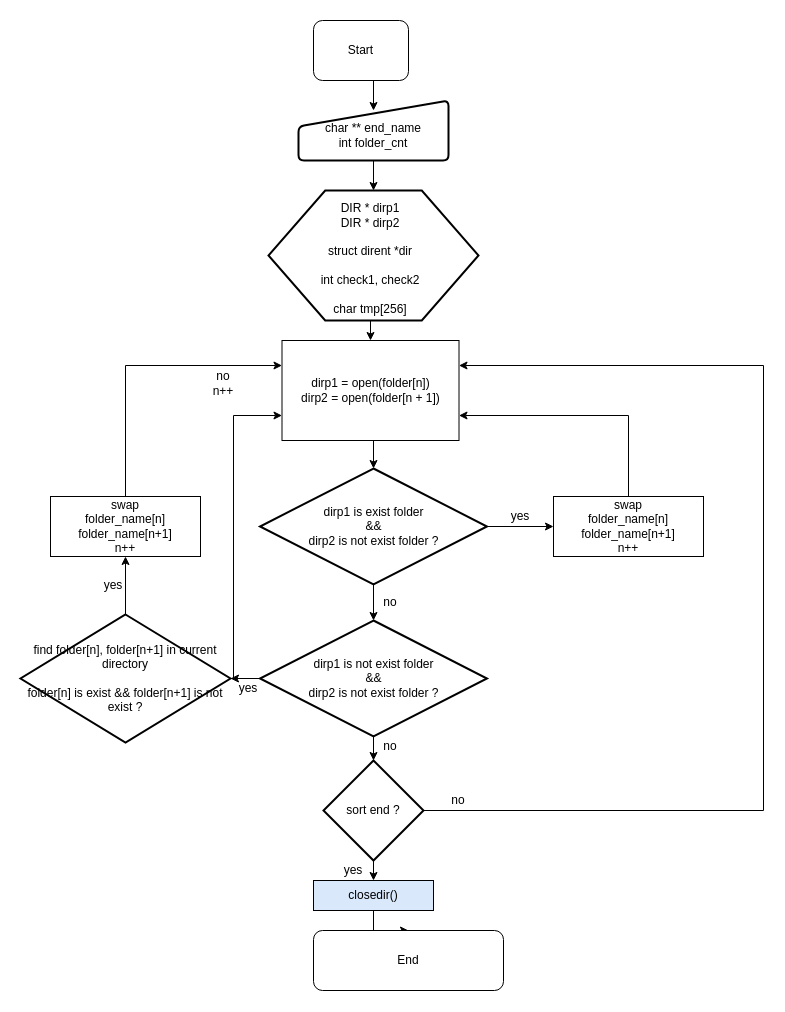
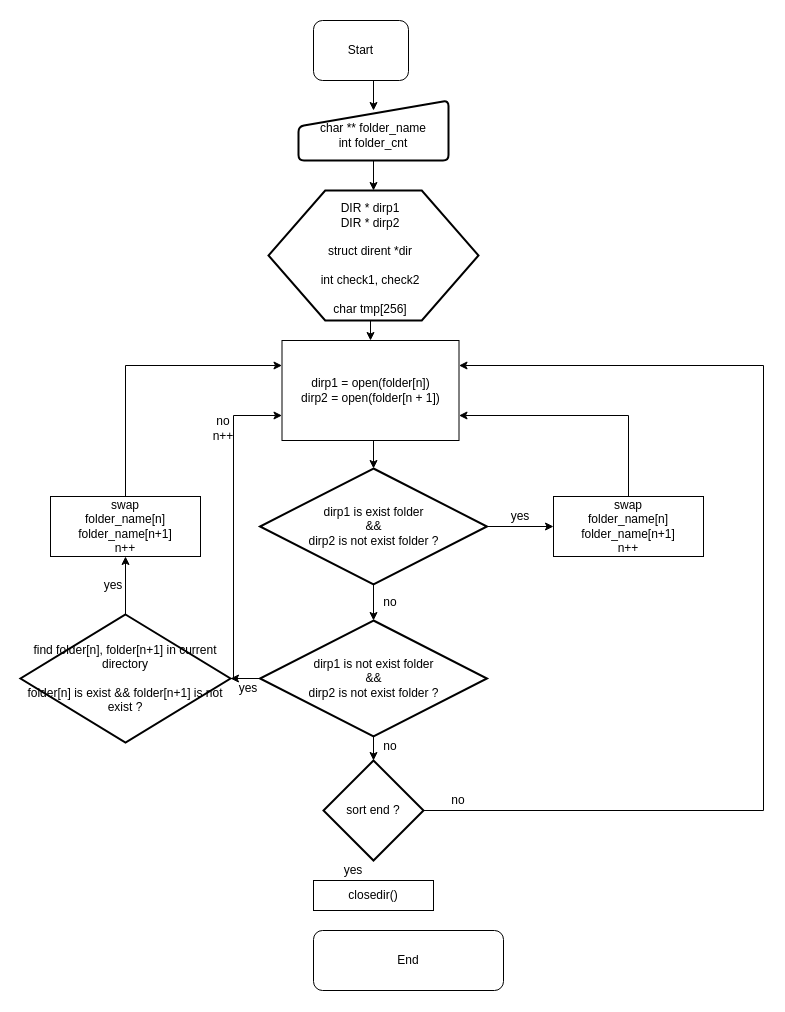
node "char ** end_name int folder_cnt": label "char ** end_name int folder_cnt" -> "char ** folder_name int folder_cnt"
node "no n++": moved (224, 384) -> (224, 429)
edge "sort end ?" -> "closedir()": removed
node "closedir()": fillcolor #dae8fc -> #ffffff
edge "closedir()" -> "End": removed
